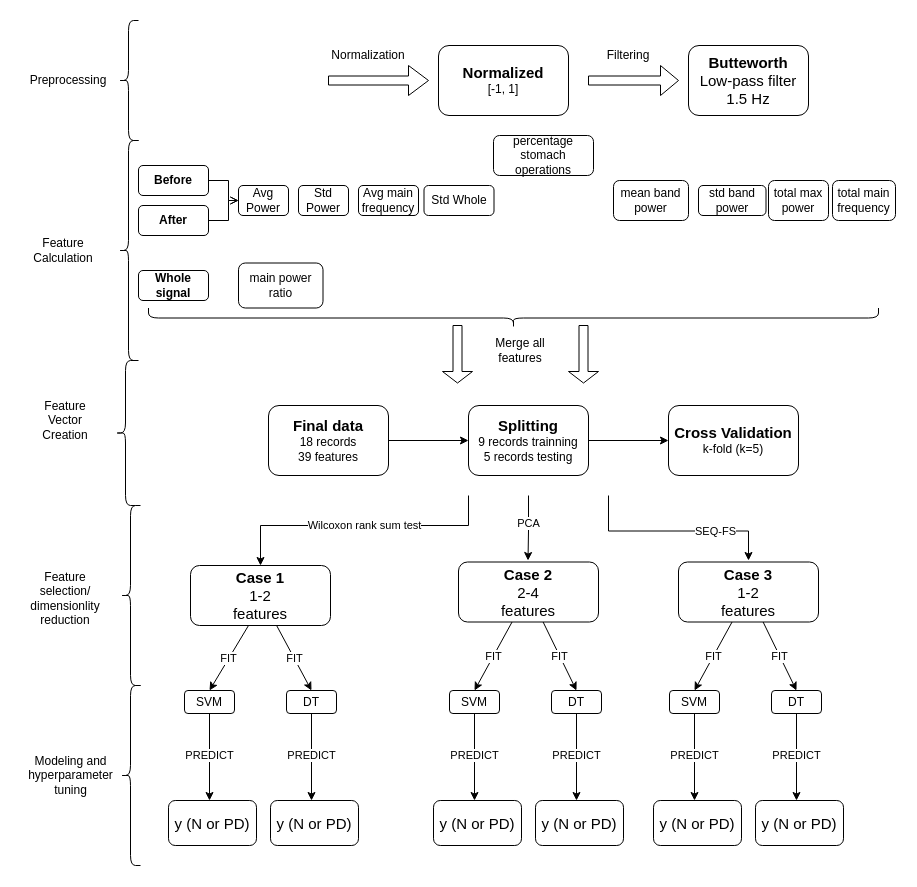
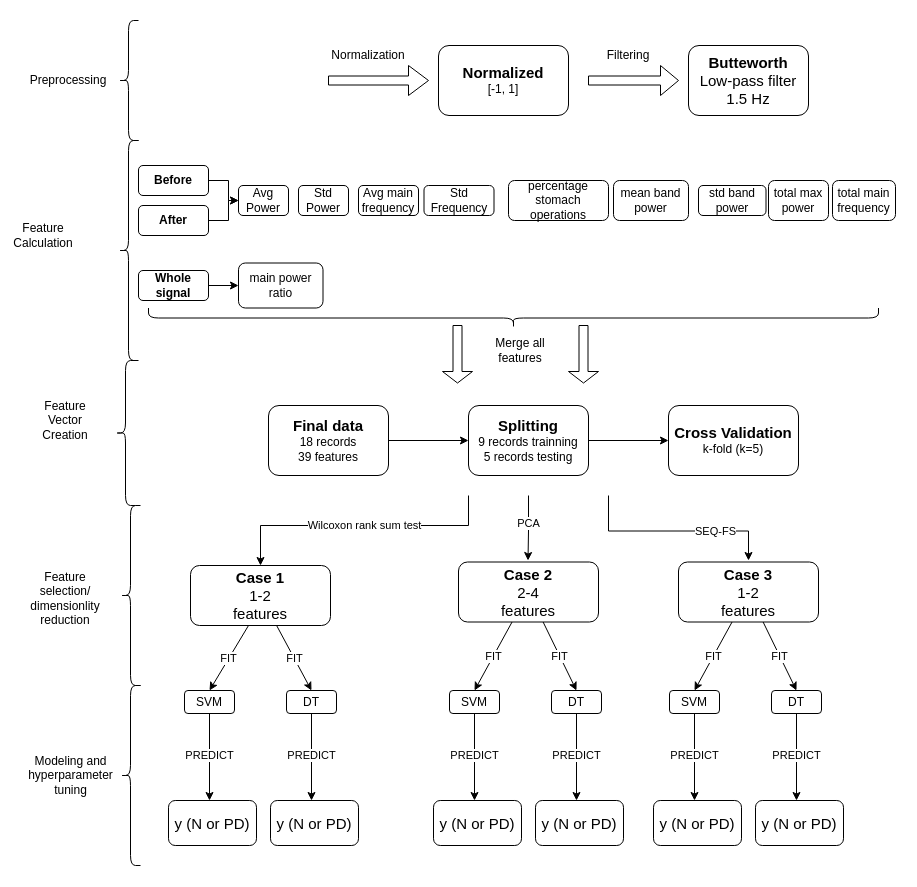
node "percentage stomach operations": moved (544, 156) -> (559, 201)
edge "Before" -> "Avg Power": arrowhead open -> classic
node "Std Whole": label "Std Whole" -> "Std Frequency"
node "Feature Calculation": moved (64, 251) -> (44, 236)
edge "Whole signal" -> "main power ratio": added
